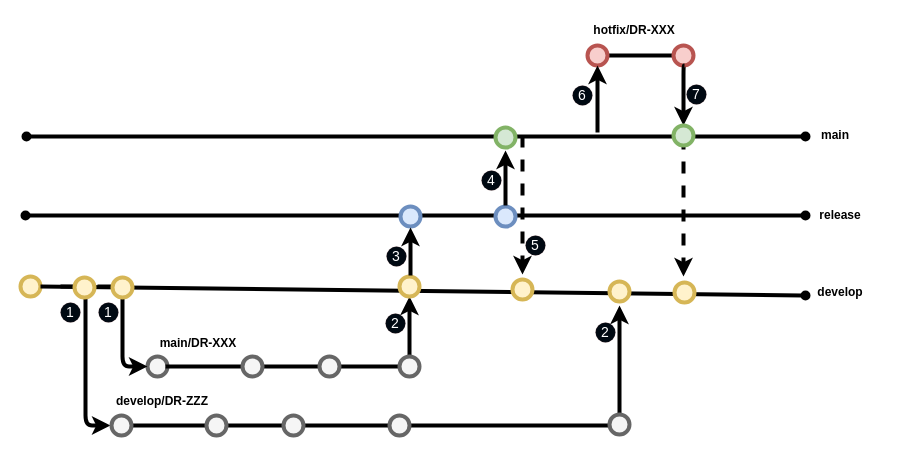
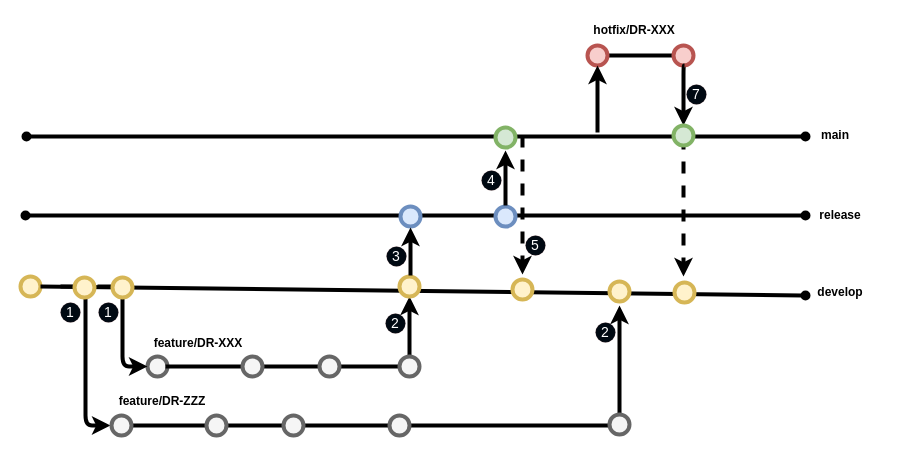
node "6": removed
node "main/DR-XXX": label "main/DR-XXX" -> "feature/DR-XXX"
node "develop/DR-ZZZ": label "develop/DR-ZZZ" -> "feature/DR-ZZZ"
